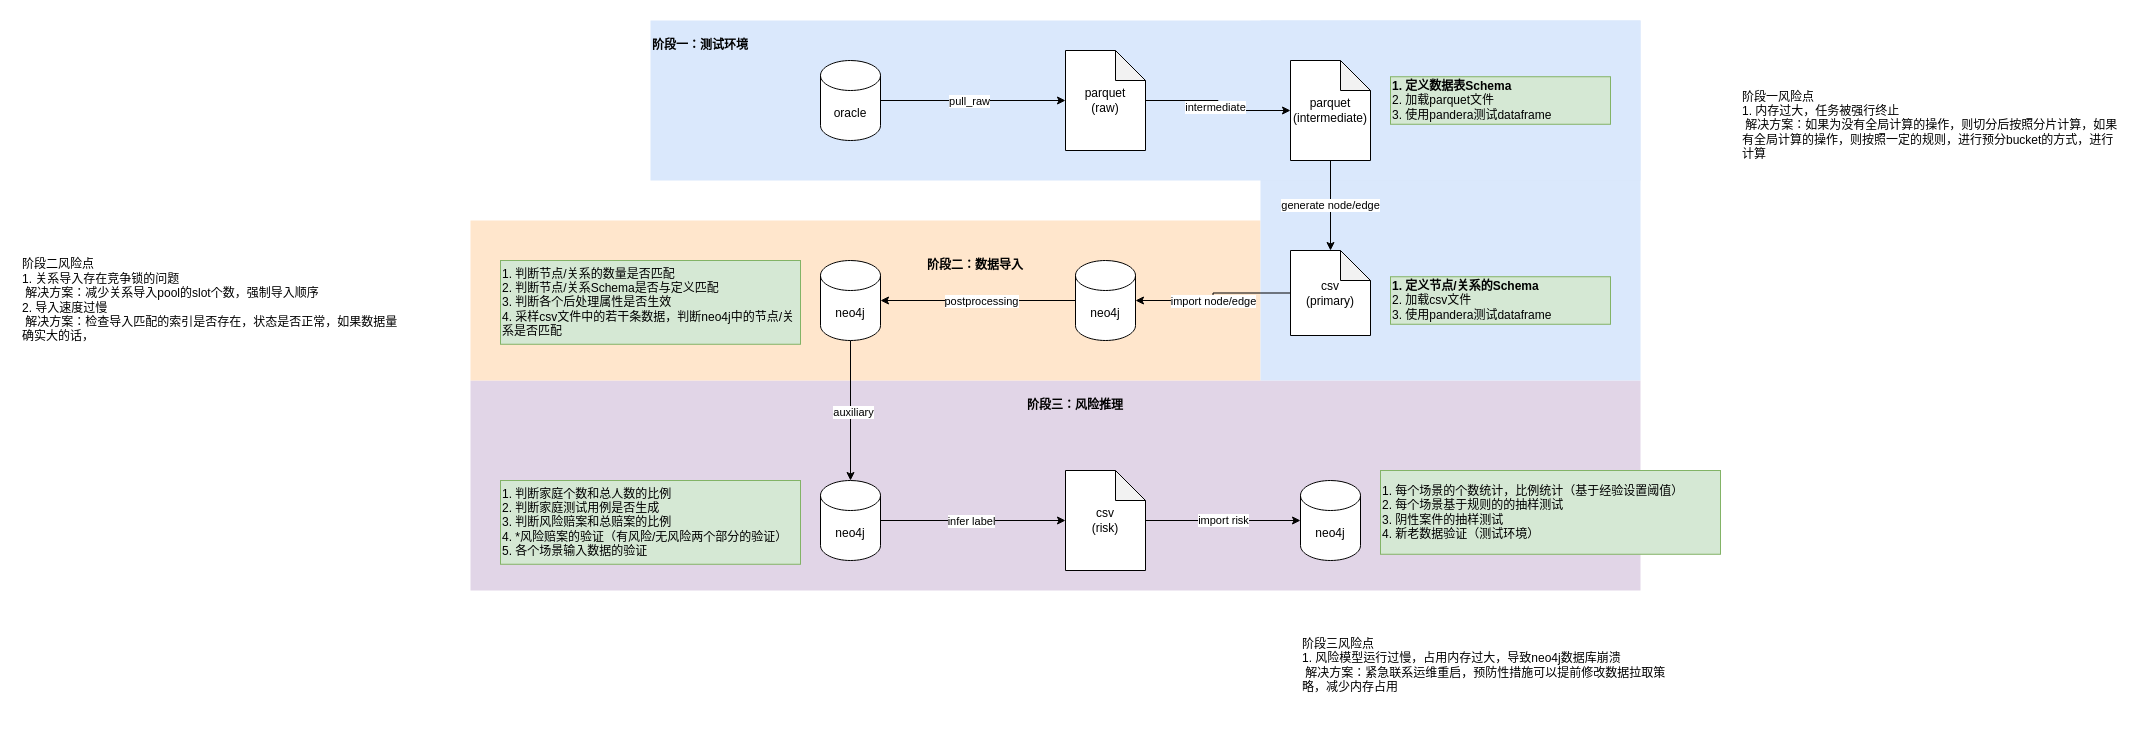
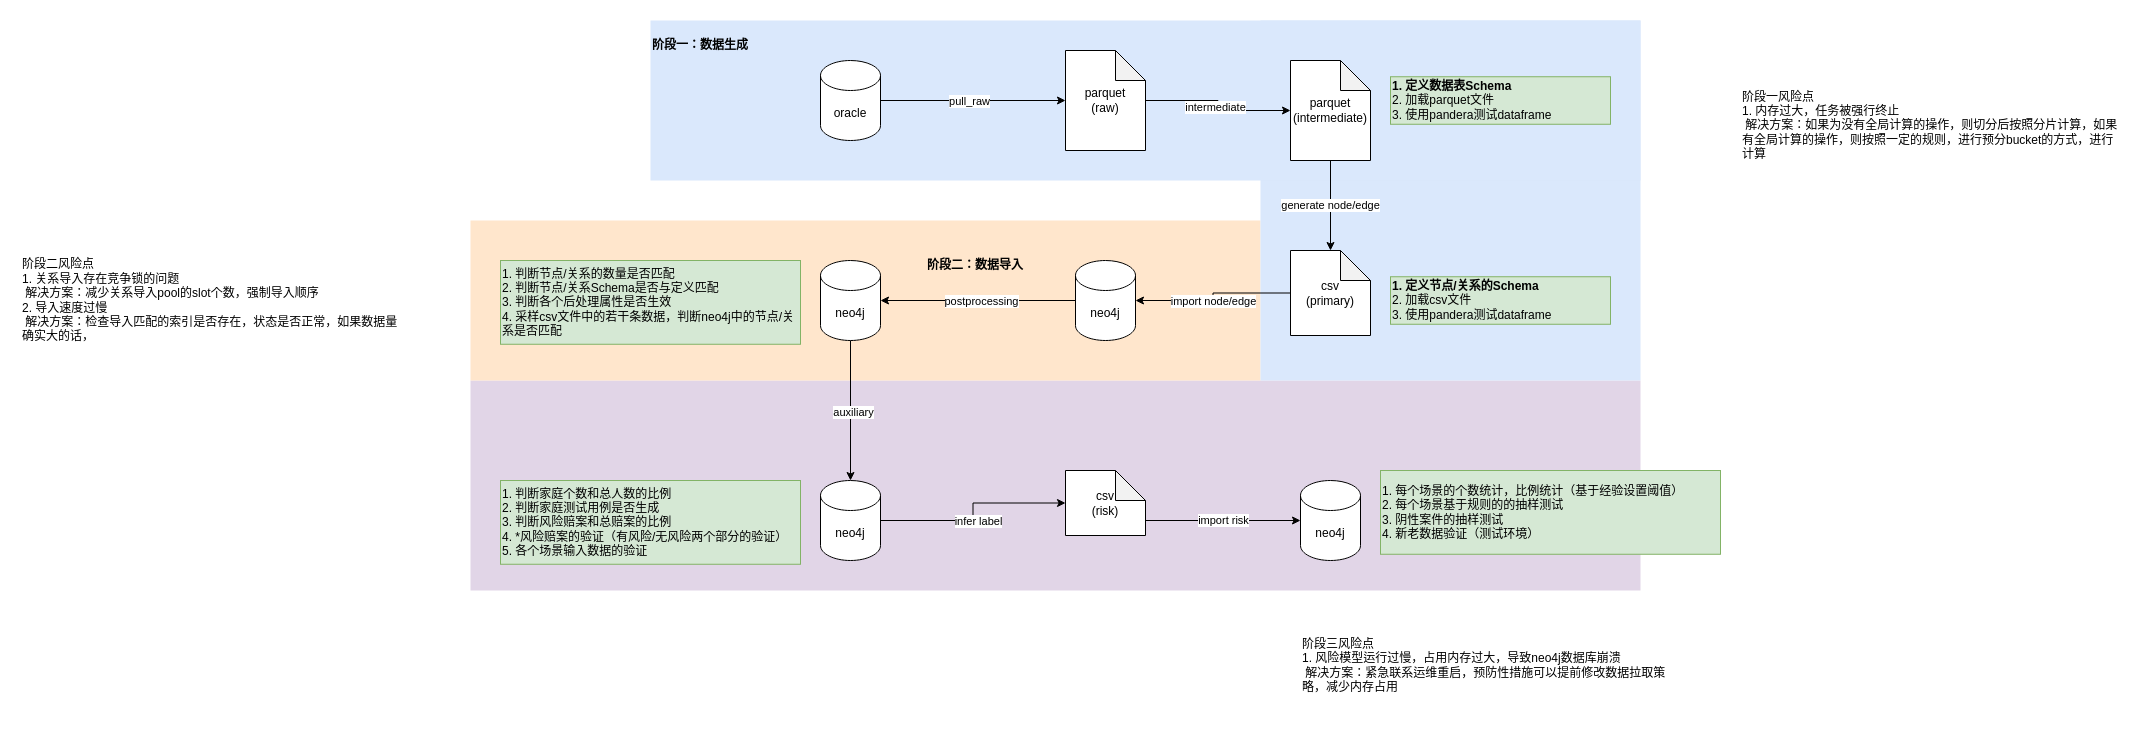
node "阶段一：测试环境": label "阶段一：测试环境" -> "阶段一：数据生成"
node "阶段三：风险推理": removed
node "csv (risk)": size 80x100 -> 80x65
